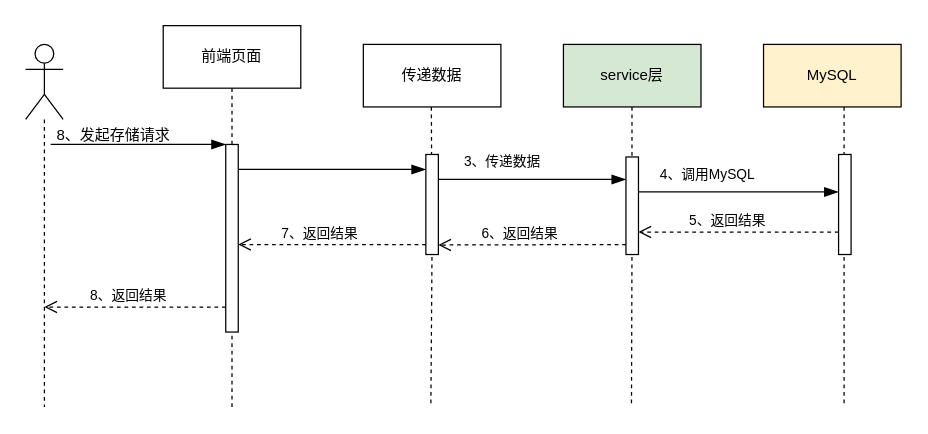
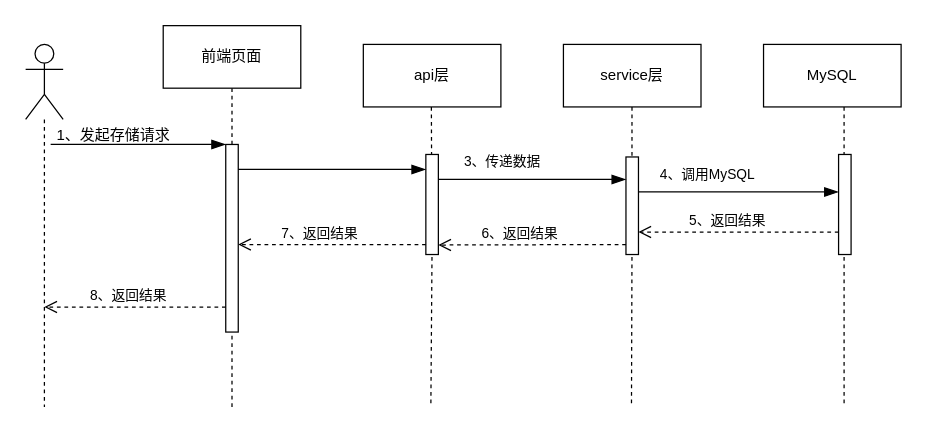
node "传递数据": label "传递数据" -> "api层"
node "service层": fillcolor #d5e8d4 -> #ffffff
node "MySQL": fillcolor #fff2cc -> #ffffff
node "8、发起存储请求": label "8、发起存储请求" -> "1、发起存储请求"
